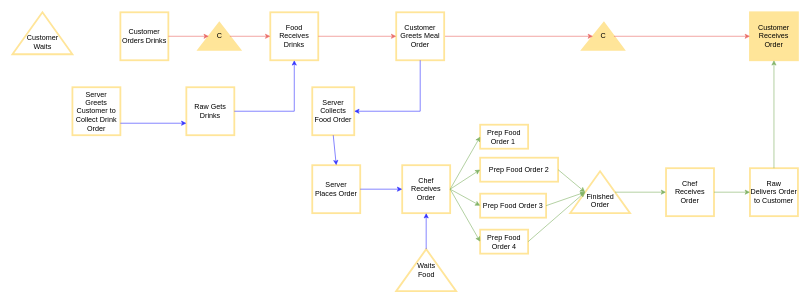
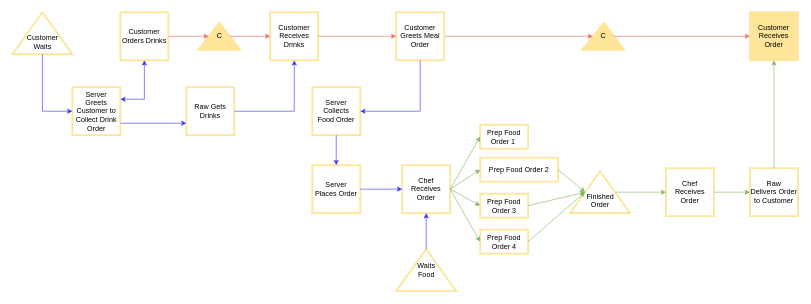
node "Food Receives Drinks": label "Food Receives Drinks" -> "Customer Receives Drinks"
edge "Customer Orders Drinks" -- "Server Greets Customer to Collect Drink Order": added
edge "Customer Waits" -> "Server Greets Customer to Collect Drink Order": added
node "Server Collects Food Order": size 42x48 -> 48x48
node "Prep Food Order 3": size 66x24 -> 48x24
